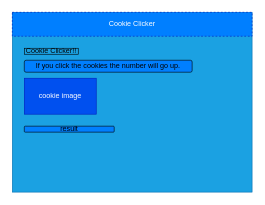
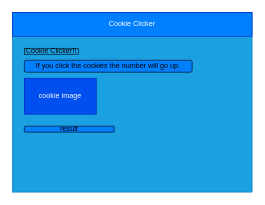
node "Cookie Clicker": style dashed -> solid
